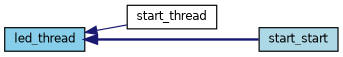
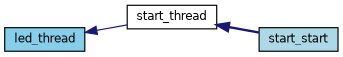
edge "start_start" -> "led_thread": now "start_start" -> "start_thread"
